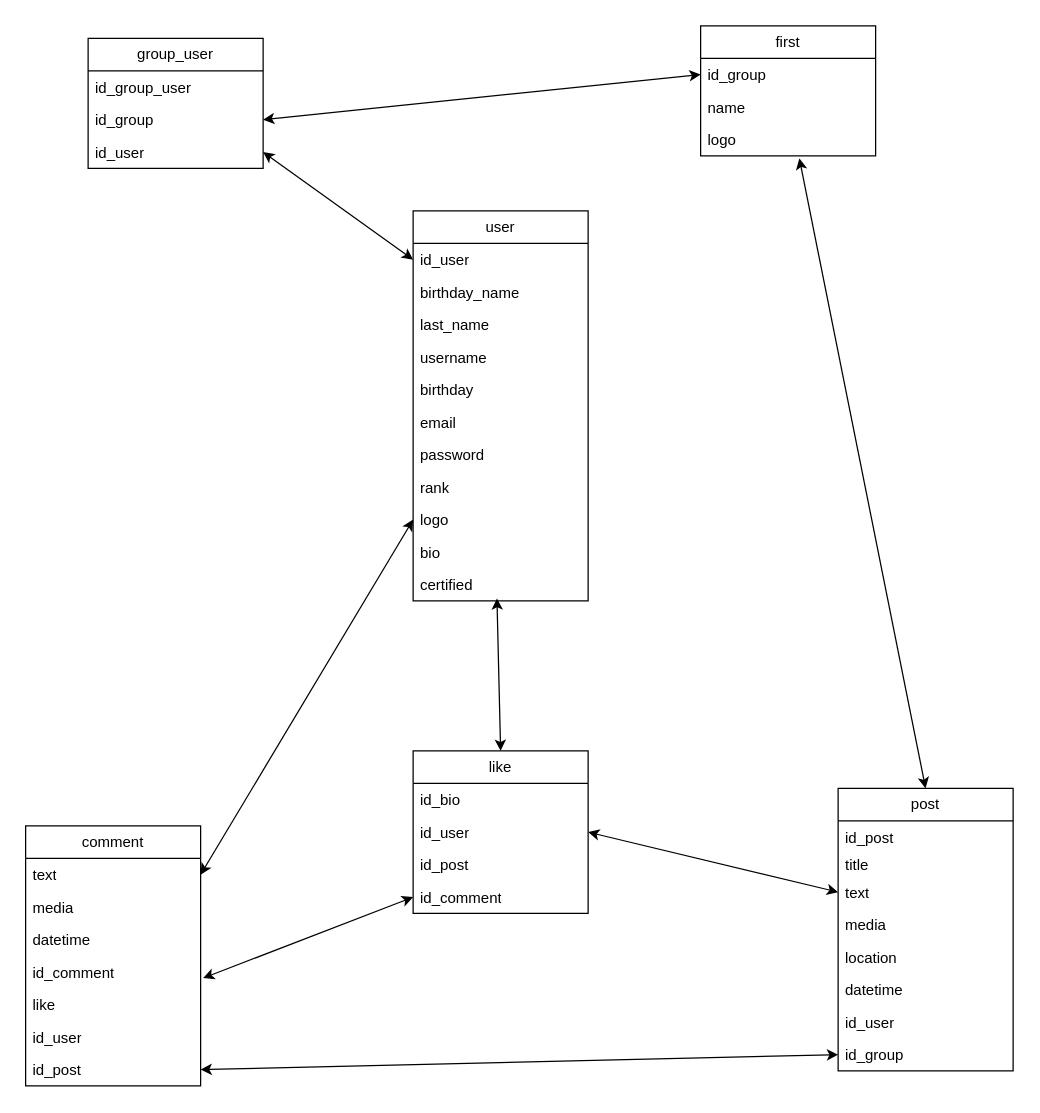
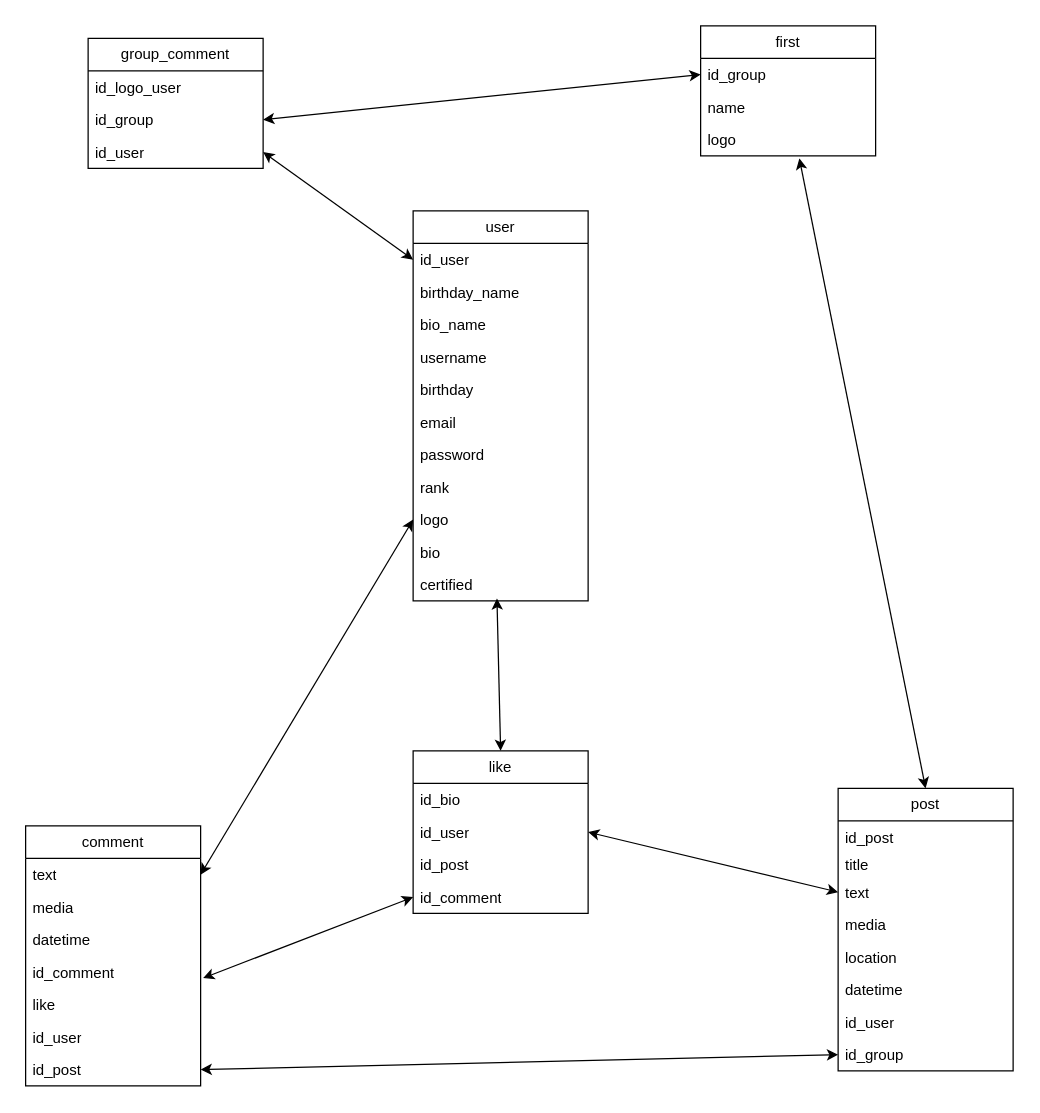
node "group_user": label "group_user" -> "group_comment"
node "id_group_user": label "id_group_user" -> "id_logo_user"
node "last_name": label "last_name" -> "bio_name"
